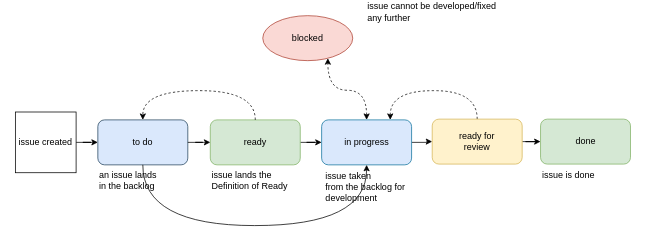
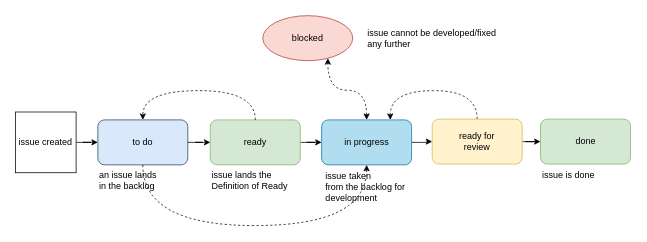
node "issue cannot be developed/fixed any further": moved (432, 12) -> (432, 38)
node "in progress": fillcolor #dae8fc -> #b1ddf0
edge "to do" -> "in progress": style solid -> dashed
